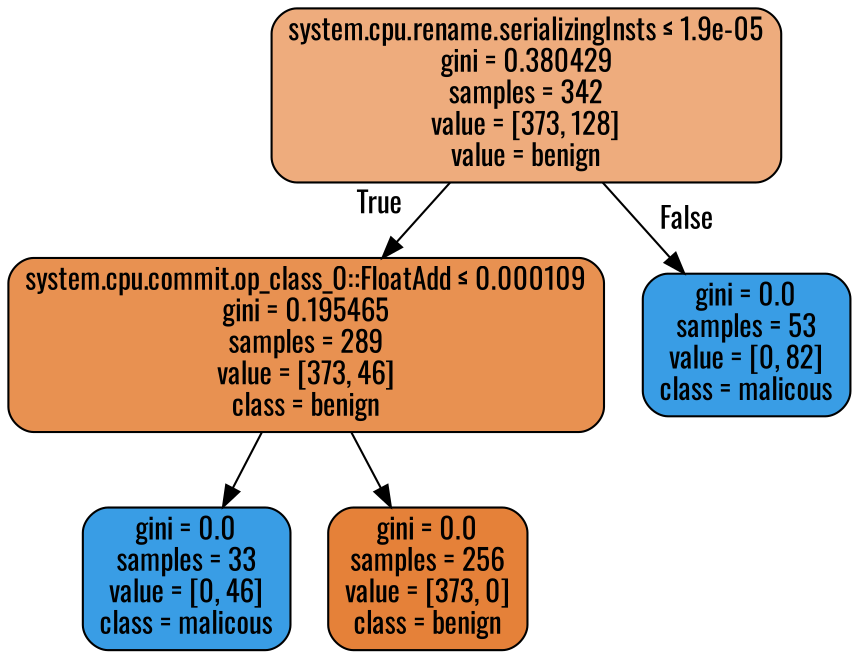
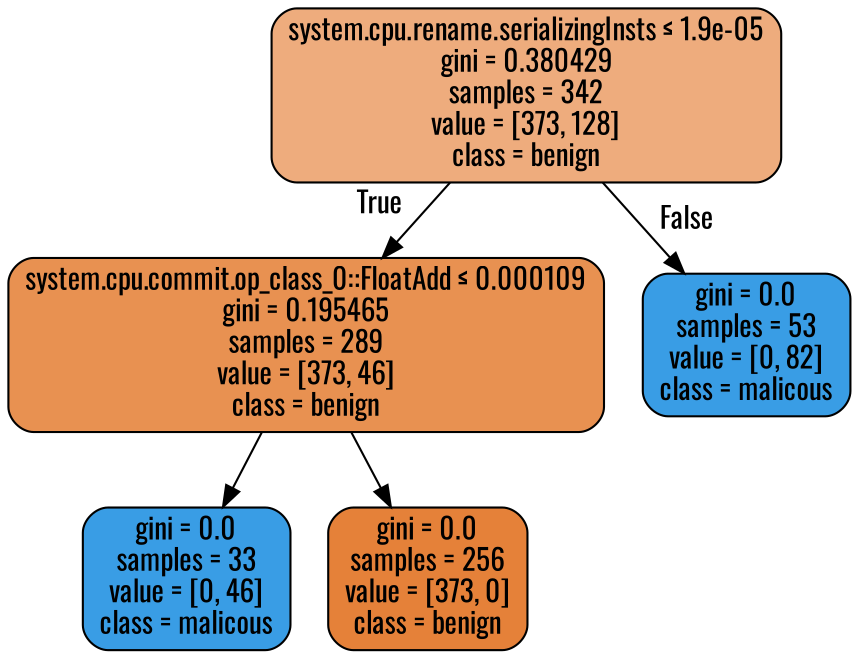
node "system.cpu.rename.serializingInsts ≤ 1.9e-05": text "value = benign" -> "class = benign"
